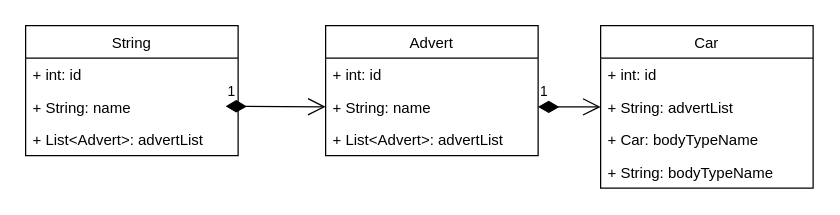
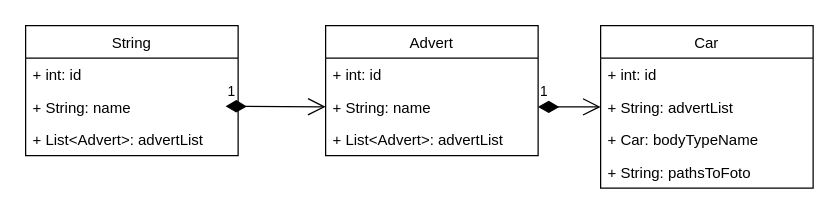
node "+ String: bodyTypeName": label "+ String: bodyTypeName" -> "+ String: pathsToFoto"
